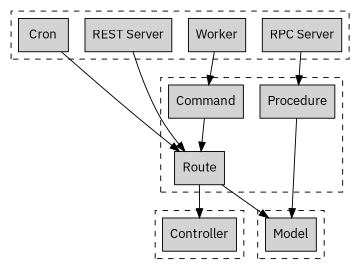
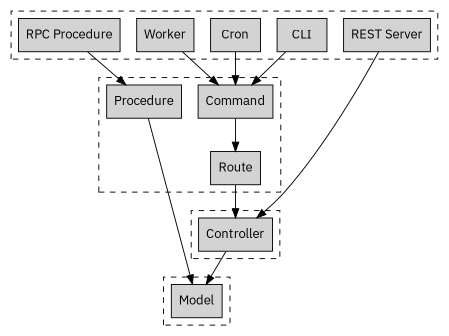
node "CLI": added
node "RPC Server": label "RPC Server" -> "RPC Procedure"
edge "Cron" -> "Route": now "Cron" -> "Command"
edge "REST Server" -> "Route": now "REST Server" -> "Controller"
edge "Route" -> "Model": now "Controller" -> "Model"
